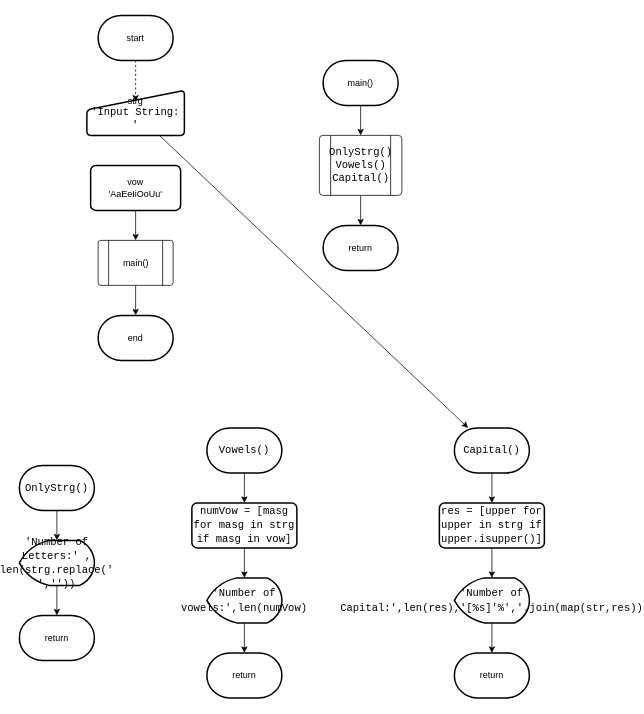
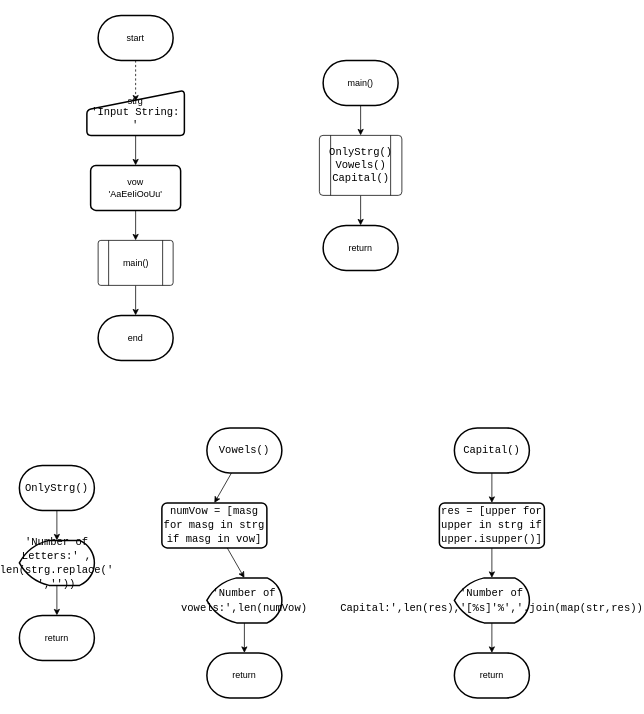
edge "strg 'Input String: '" -> "Capital()": now "strg 'Input String: '" -> "vow 'AaEeIiOoUu'"
node "numVow = [masg for masg in strg if masg in vow]": moved (244, 525) -> (214, 525)
